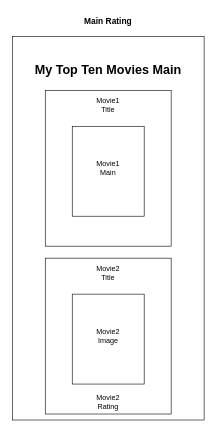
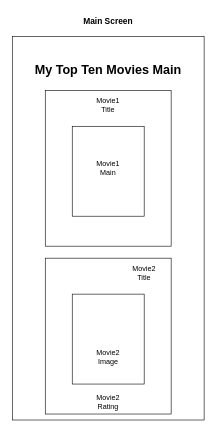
node "Main Rating": label "Main Rating" -> "Main Screen"
node "Movie2 Title": moved (108, 273) -> (144, 273)
node "Movie2 Image": moved (108, 336) -> (108, 357)
